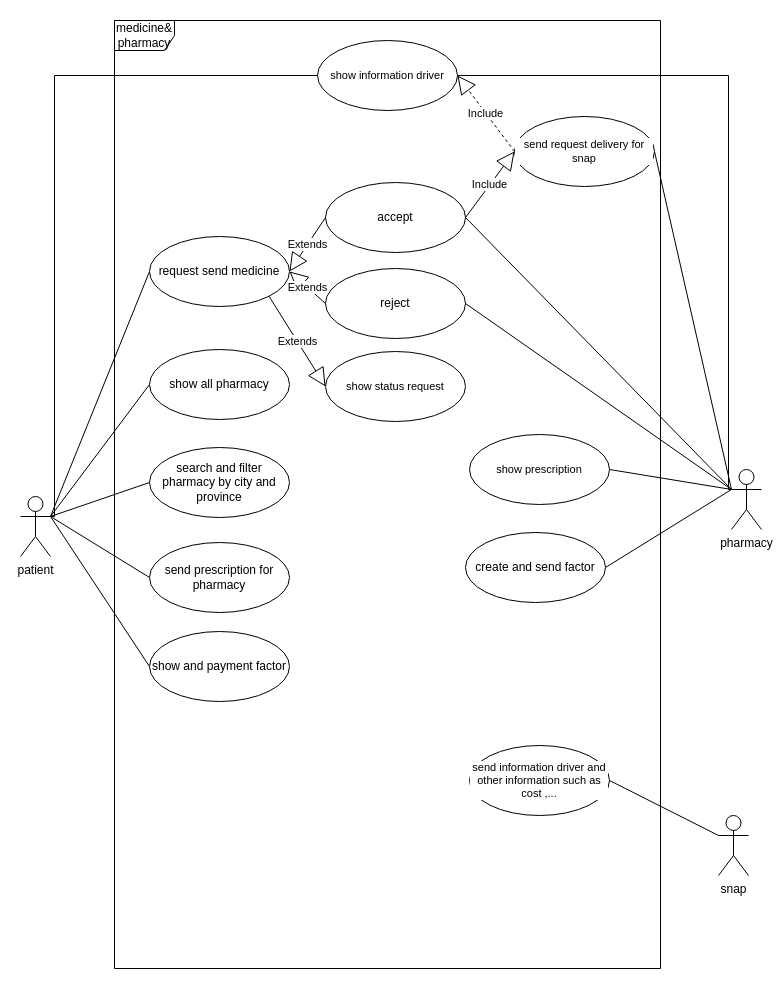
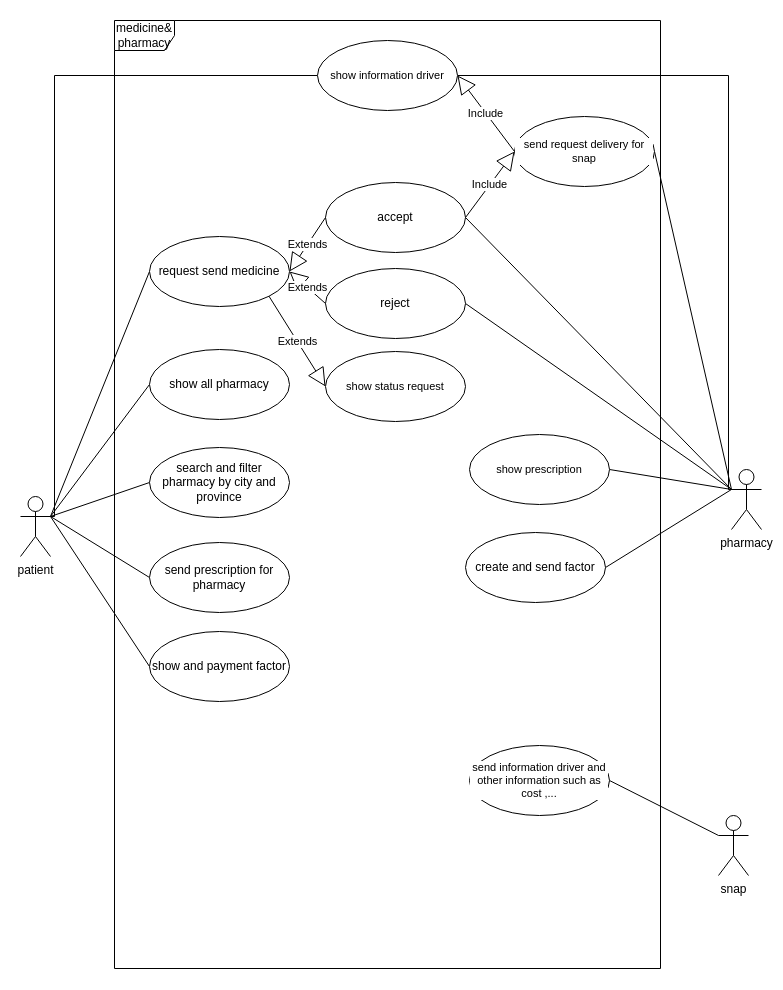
edge "send request delivery for snap" -> "show information driver": style dashed -> solid
